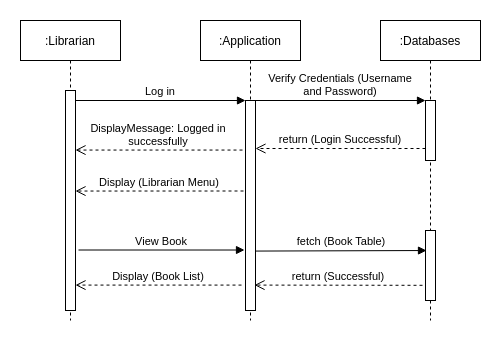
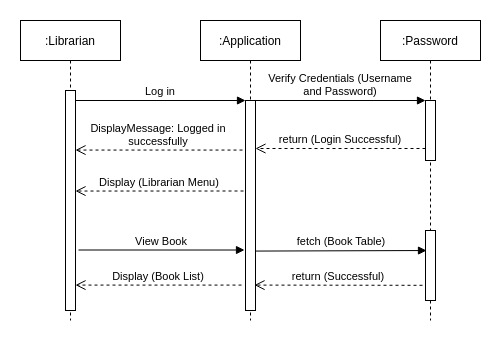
node ":Databases": label ":Databases" -> ":Password"
